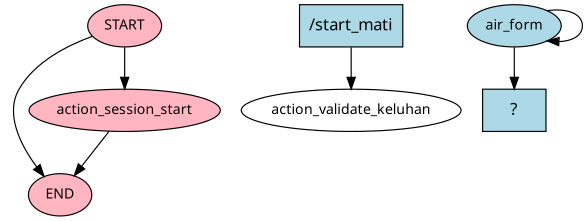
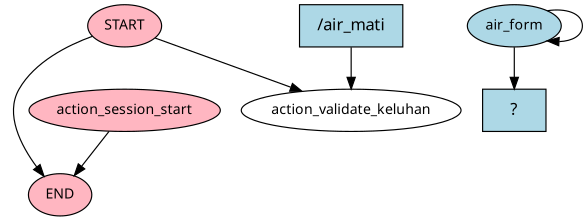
node "/start_mati": label "/start_mati" -> "/air_mati"
edge "START" -> "action_session_start": now "START" -> "action_validate_keluhan"
